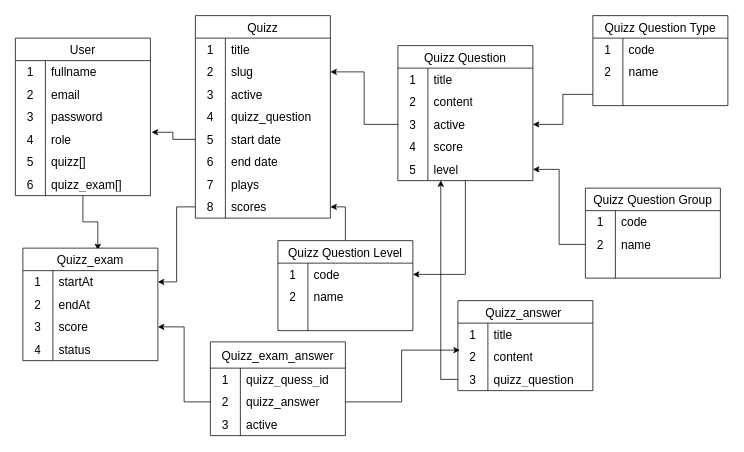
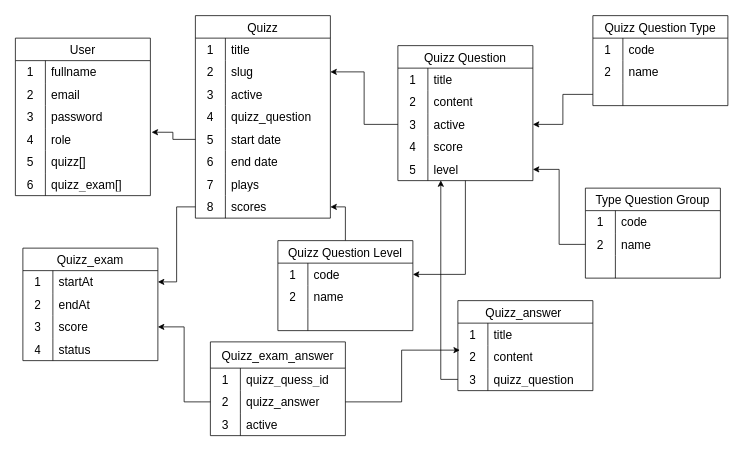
node "Quizz Question Group": label "Quizz Question Group" -> "Type Question Group"
edge "User" -> "Quizz_exam": removed
